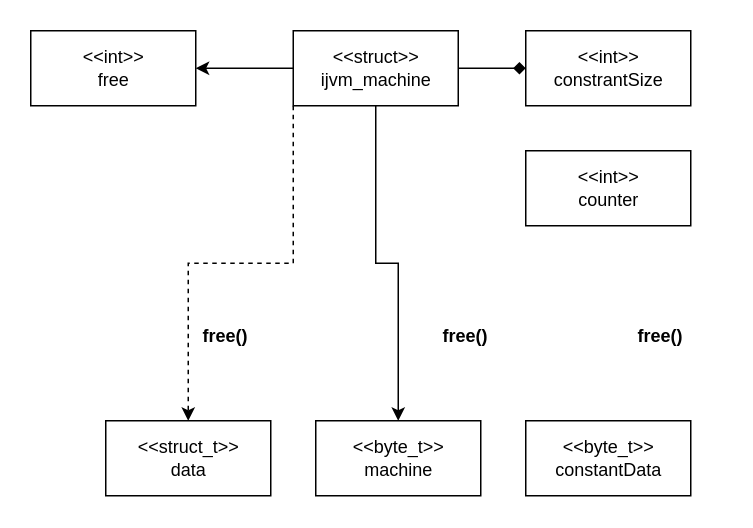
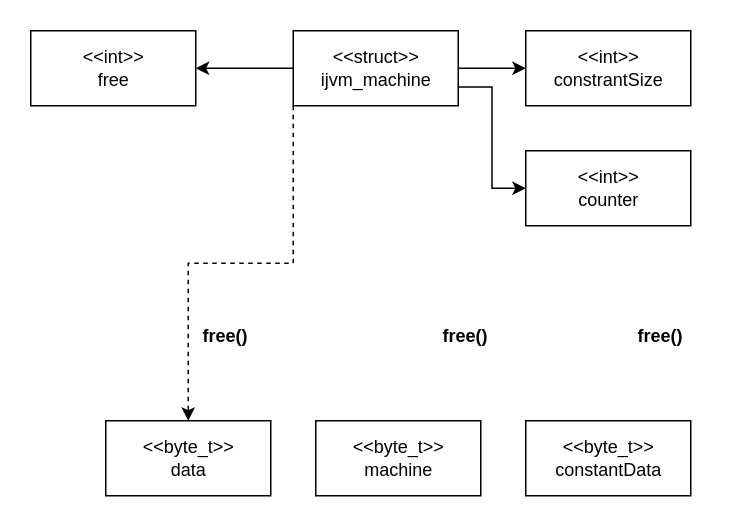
edge "<<struct>> ijvm_machine" -> "<<int>> constrantSize": arrowhead diamond -> classic
edge "<<struct>> ijvm_machine" -> "<<int>> counter": added
edge "<<struct>> ijvm_machine" -> "<<byte_t>> machine": removed
node "<<struct_t>> data": label "<<struct_t>> data" -> "<<byte_t>> data"
